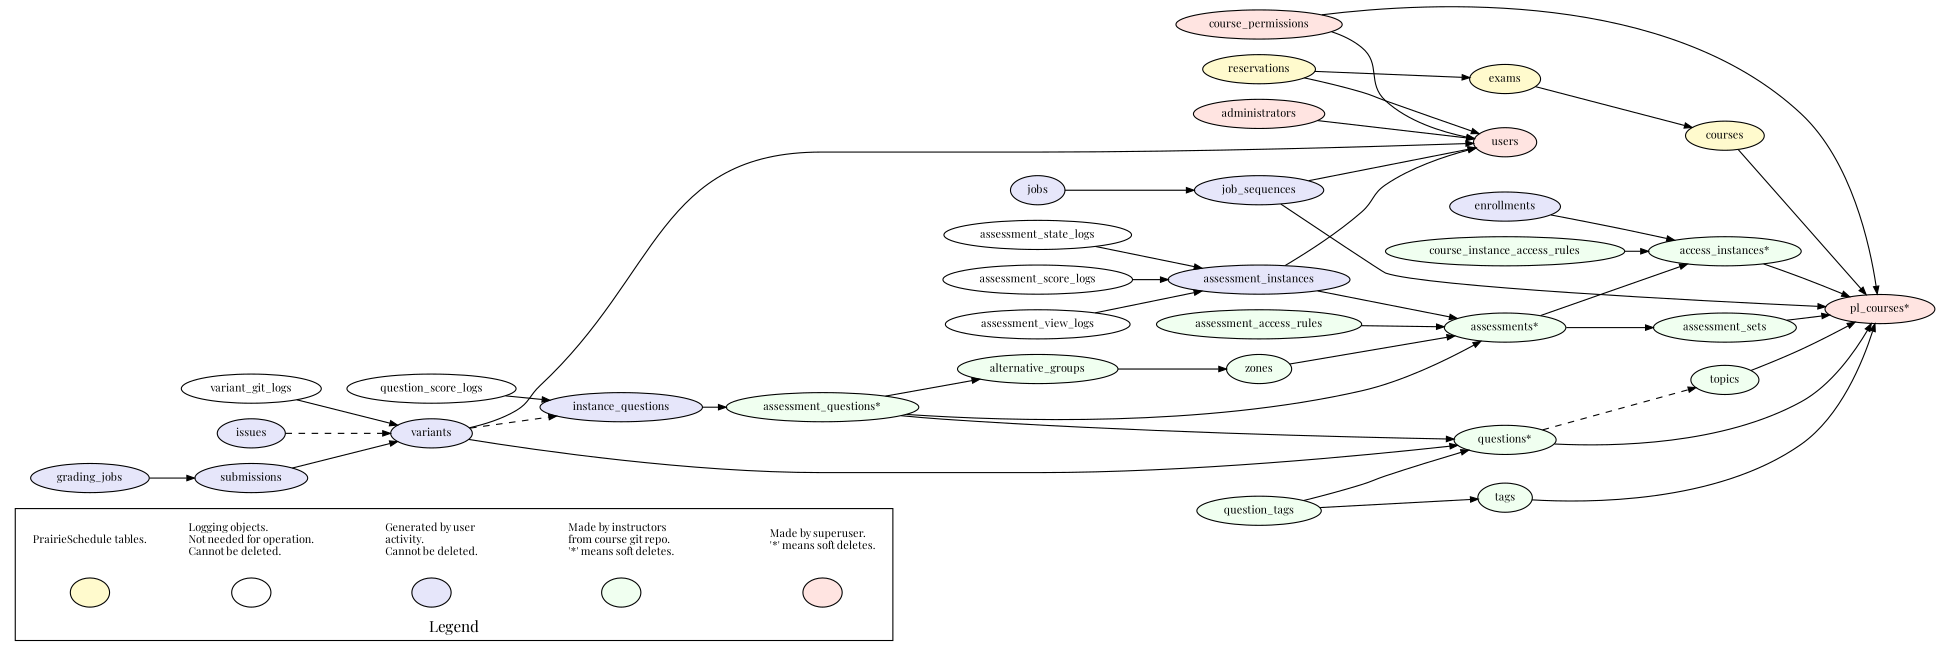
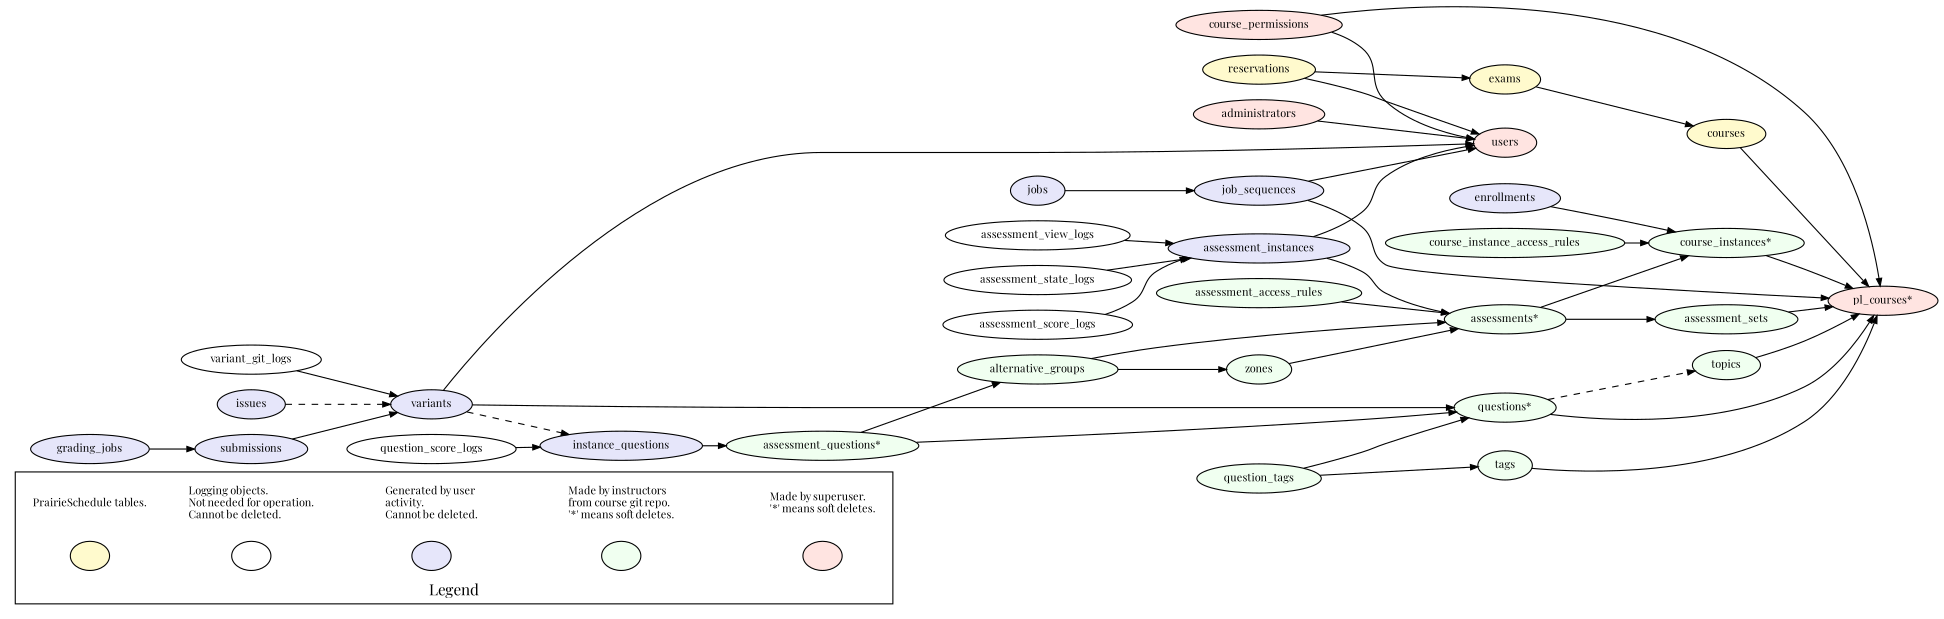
node "access_instances*": label "access_instances*" -> "course_instances*"
edge "assessment_questions*" -> "assessments*": now "alternative_groups" -> "assessments*"
